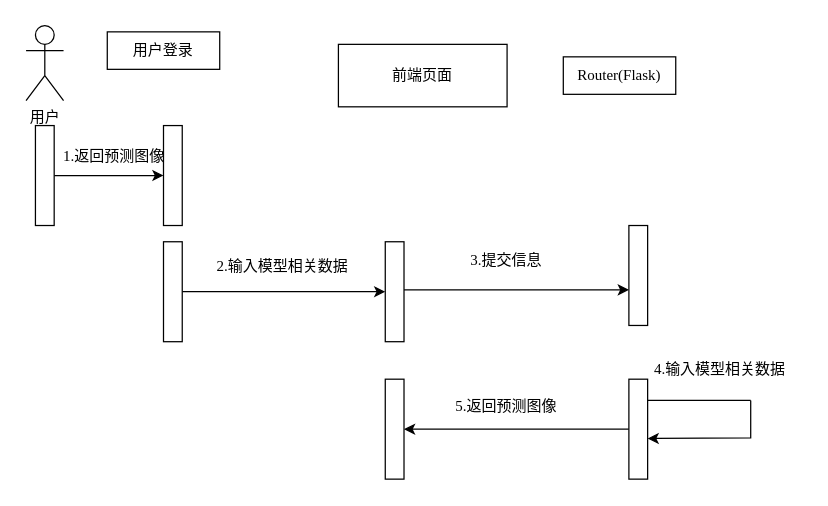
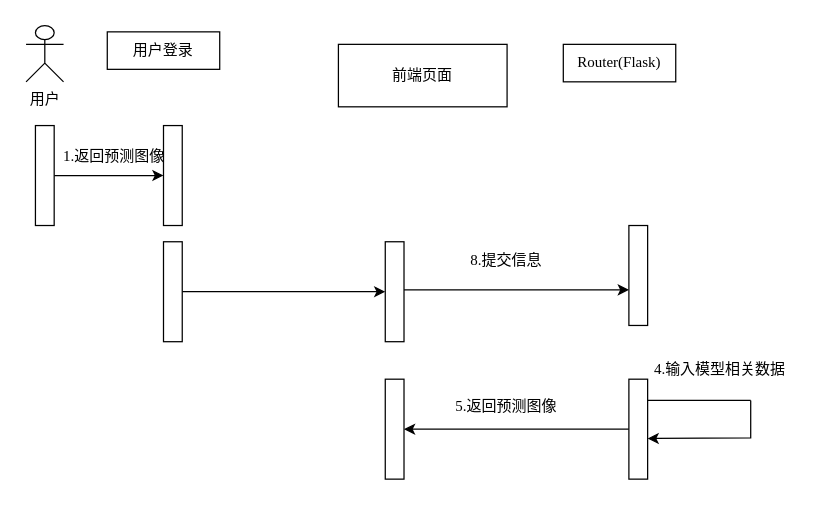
node "用户": size 38x75 -> 38x56
node "Router(Flask)": moved (619, 76) -> (619, 63)
node "3.提交信息": label "3.提交信息" -> "8.提交信息"
node "2.输入模型相关数据": removed
